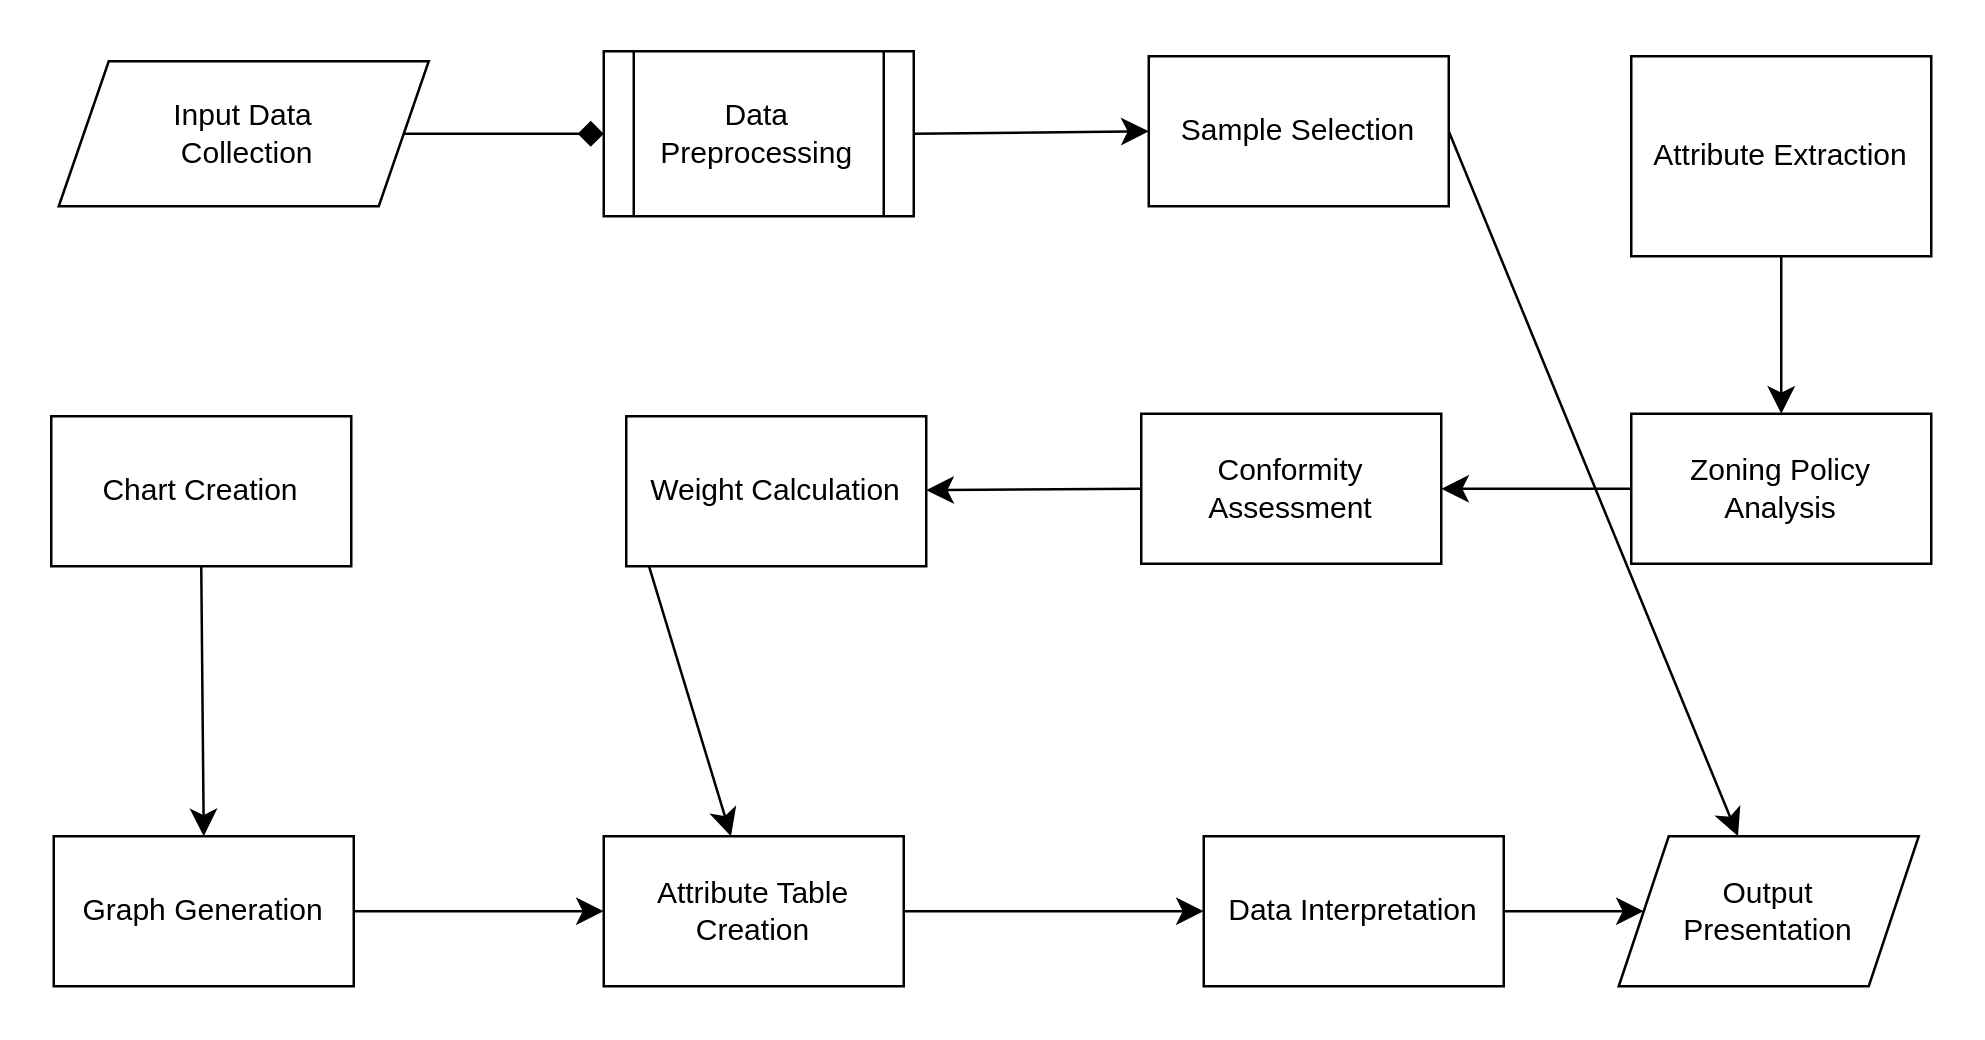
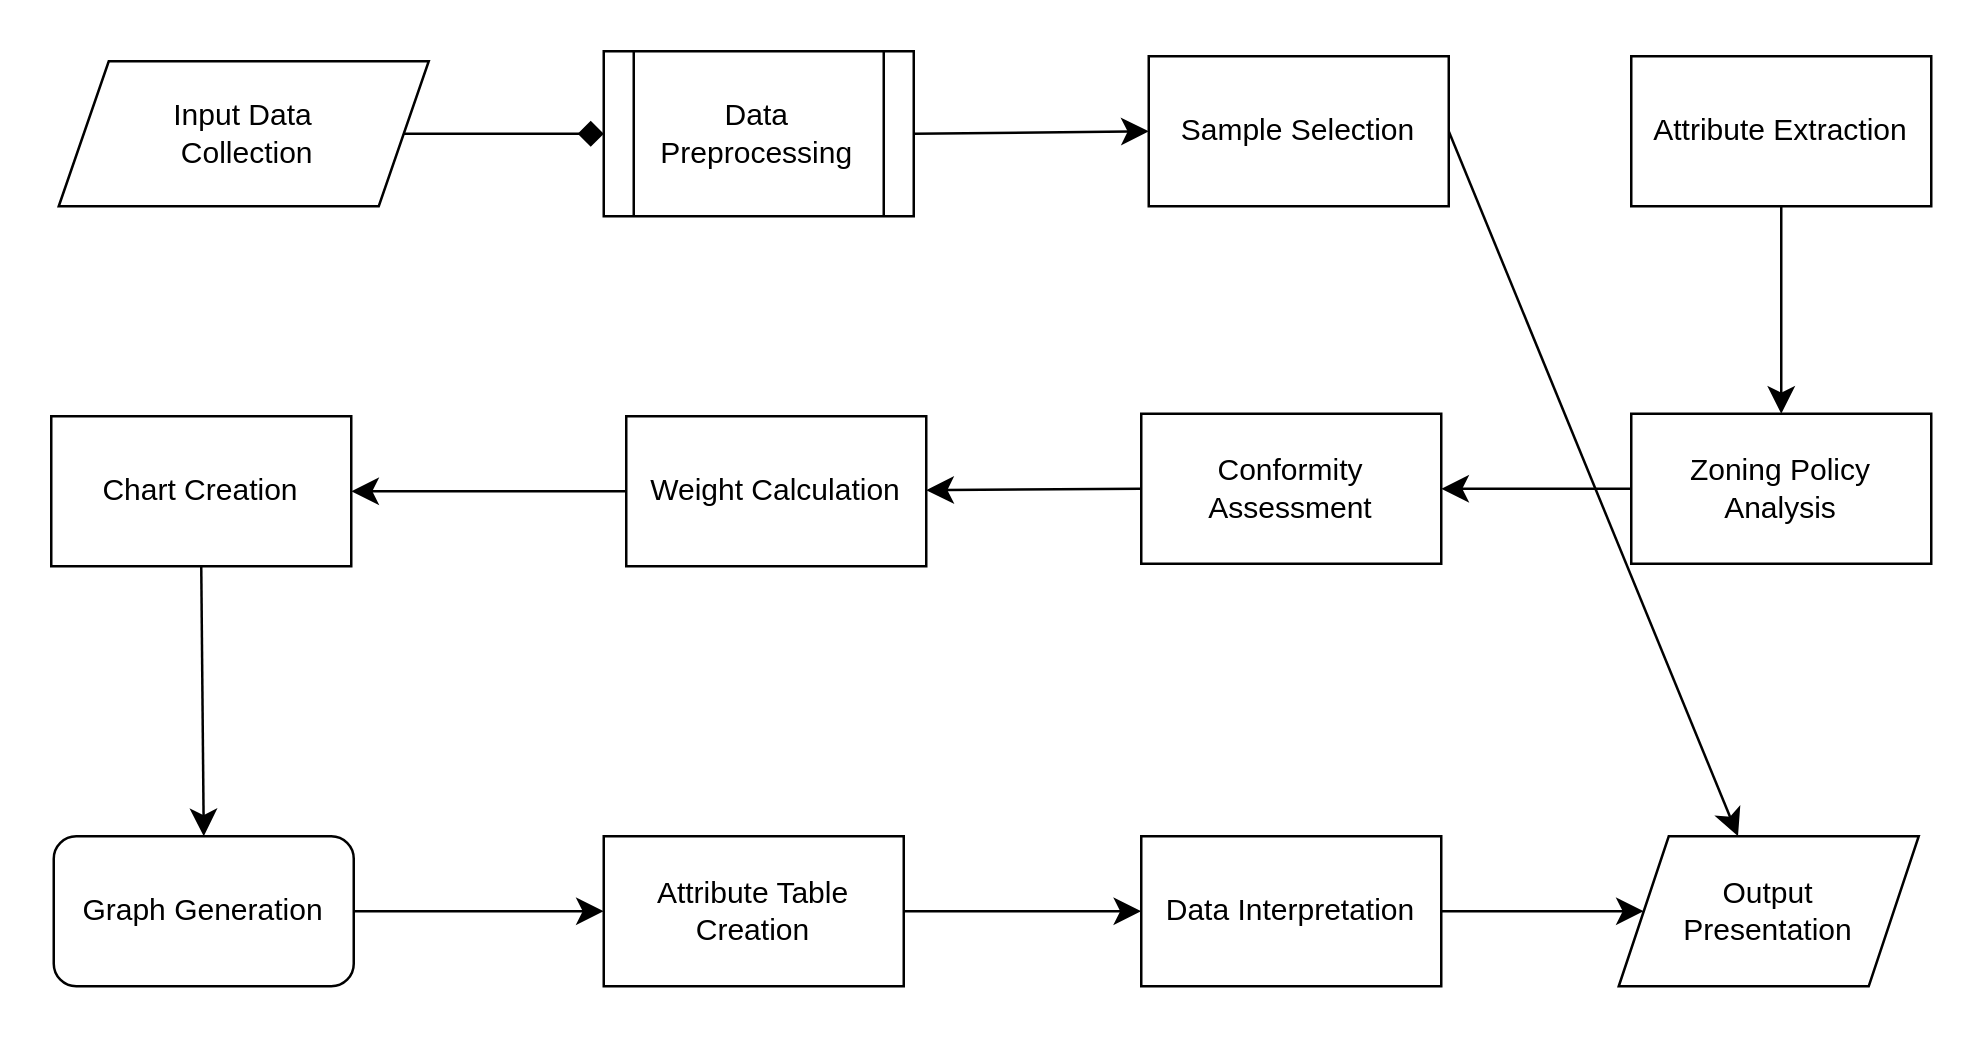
node "Attribute Extraction": size 300x200 -> 300x150
edge "Weight Calculation" -> "Attribute Table Creation": now "Weight Calculation" -> "Chart Creation"
node "Graph Generation": shape rectangle -> rounded rectangle
node "Data Interpretation": moved (1354, 911) -> (1291, 911)
